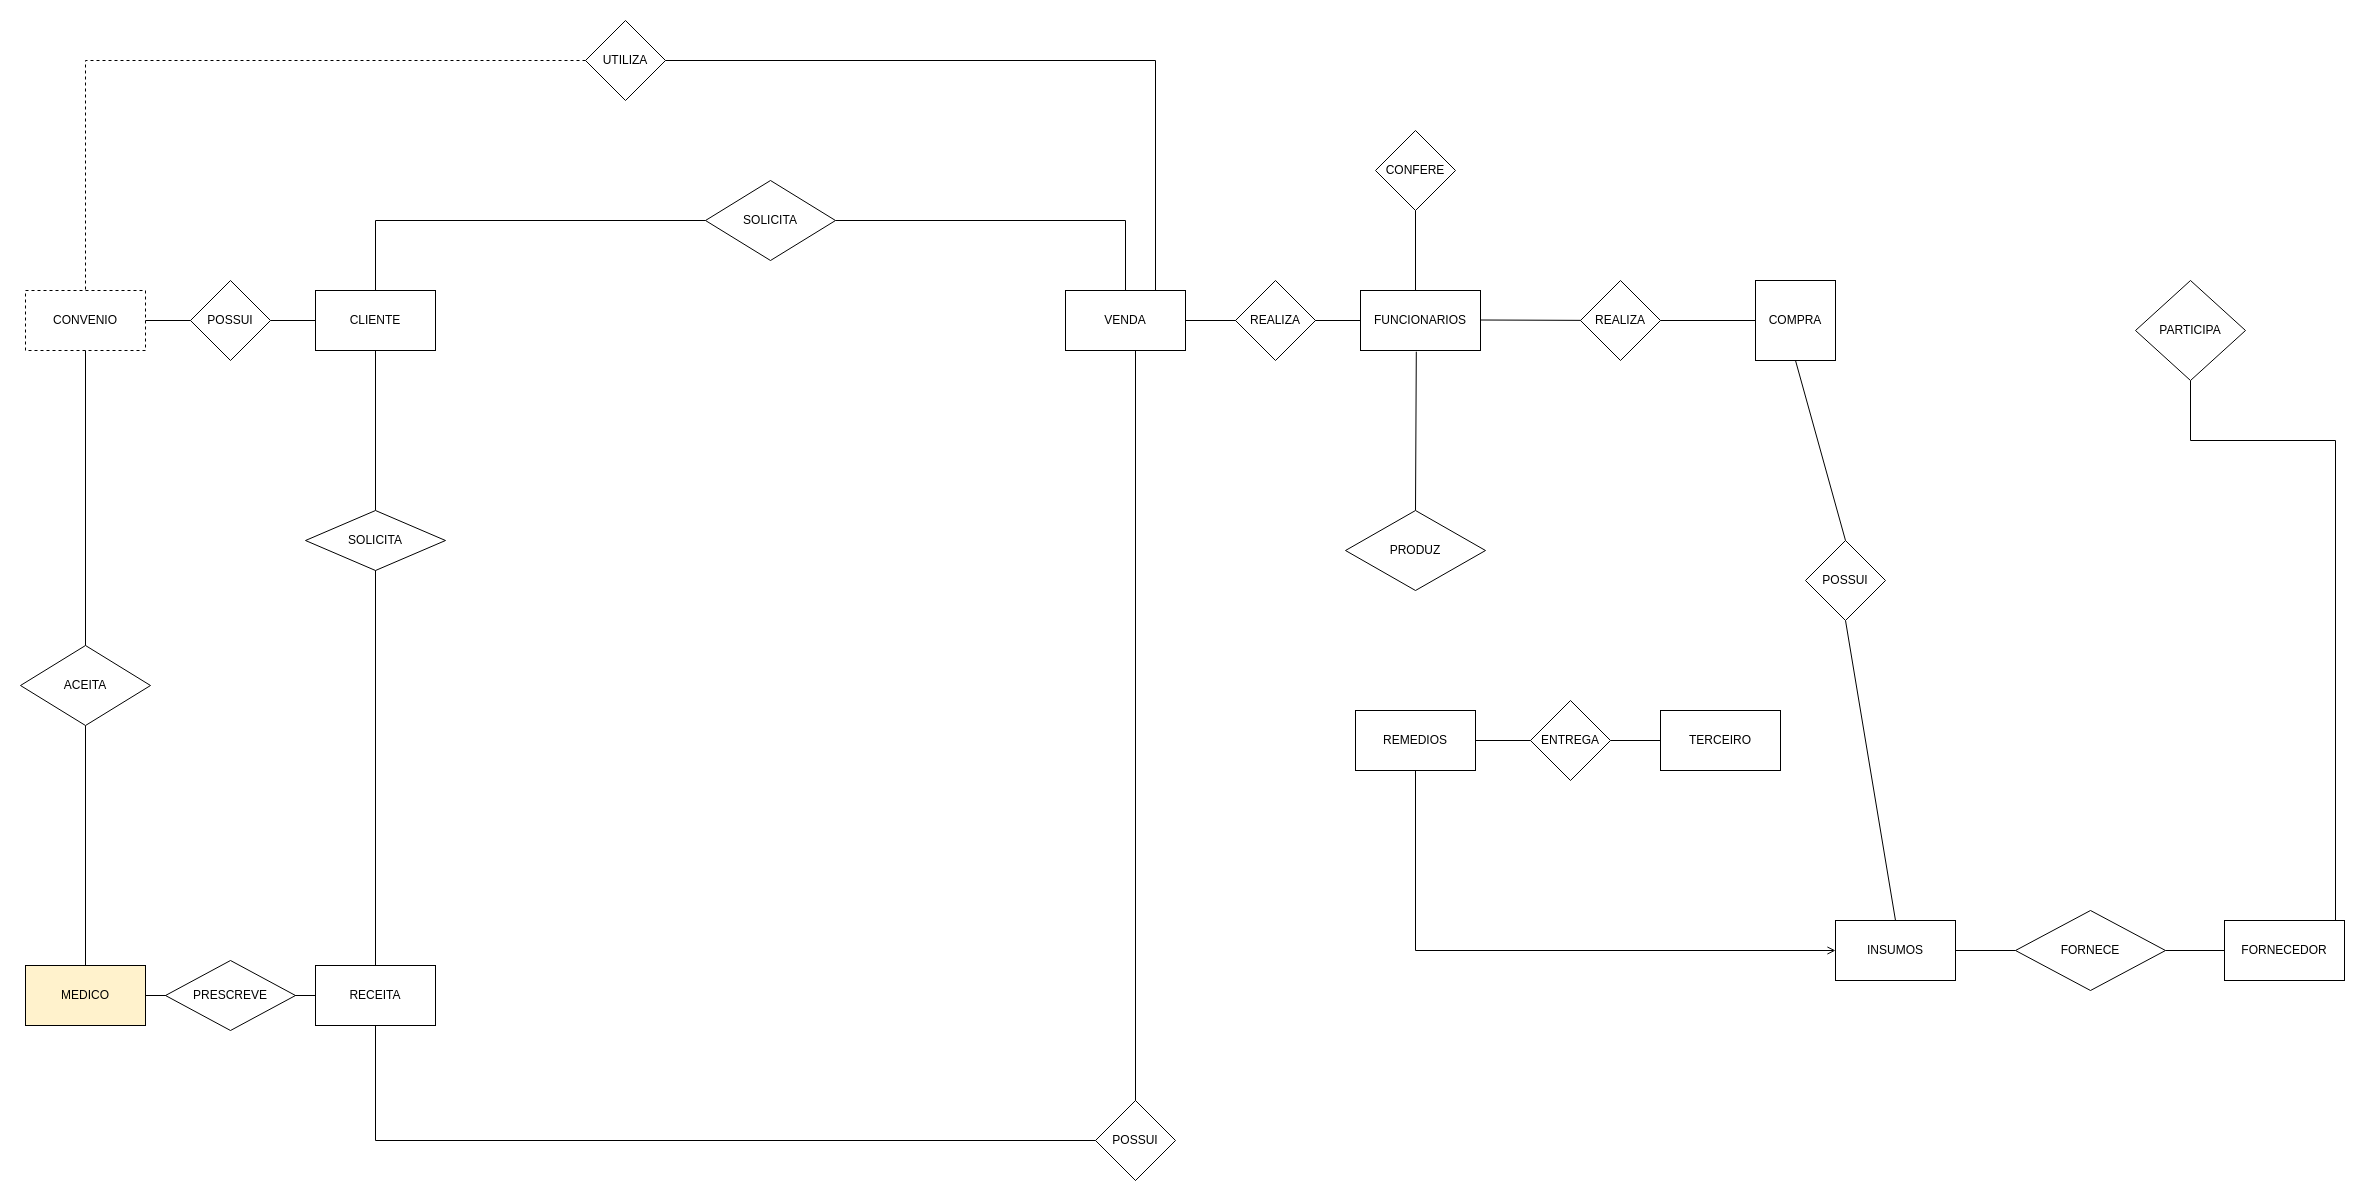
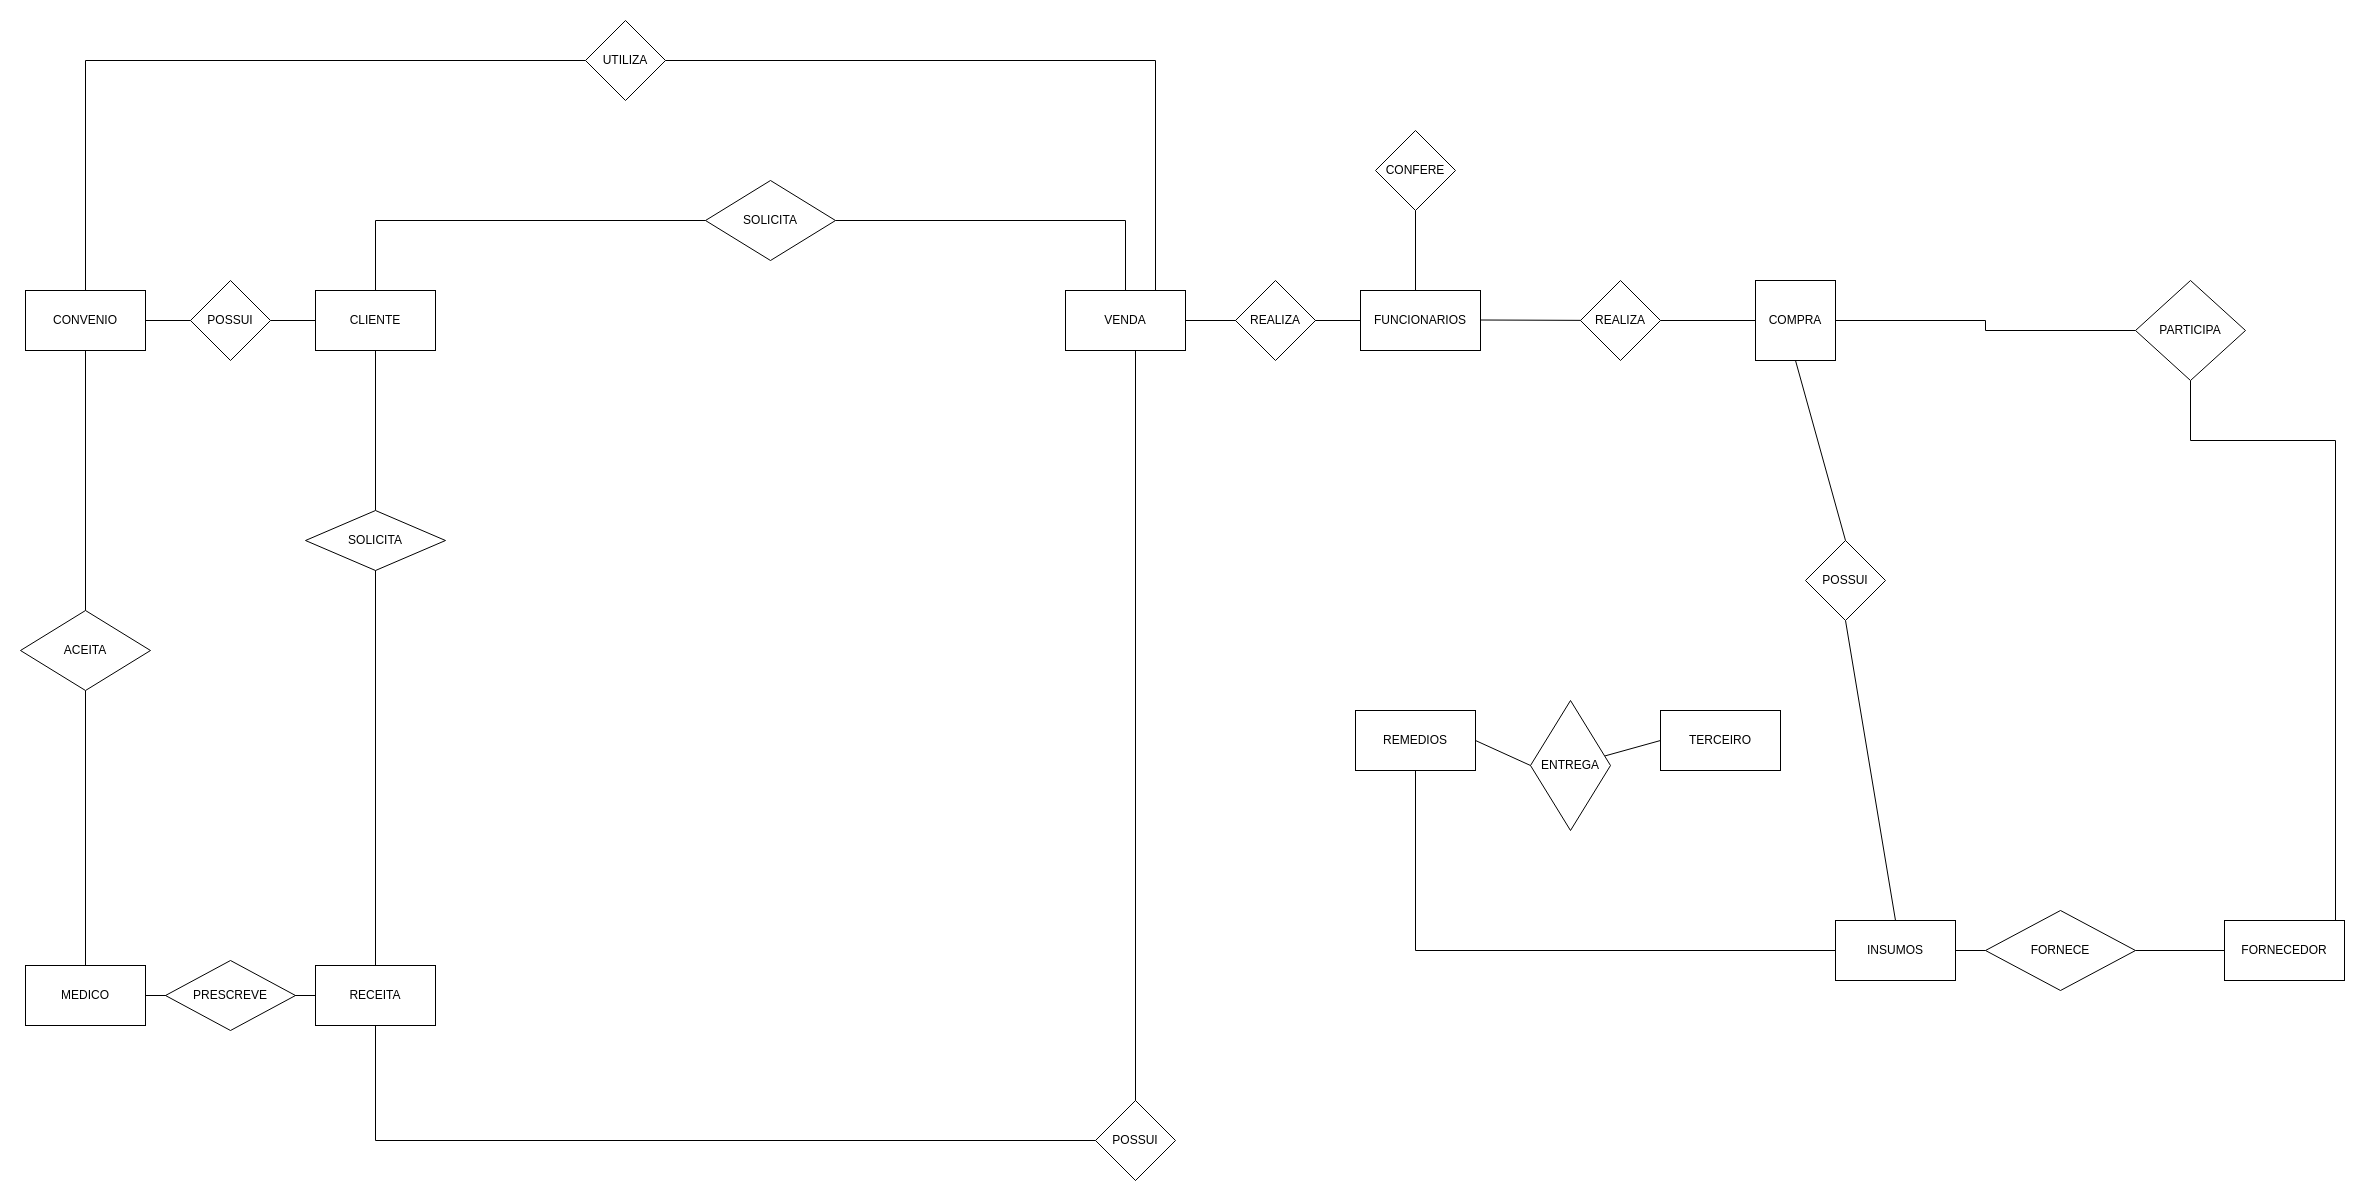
edge "UTILIZA" -- "CONVENIO": style dashed -> solid
node "CONVENIO": style dashed -> solid
edge "COMPRA" -- "PARTICIPA": added
edge "FUNCIONARIOS" -- "PRODUZ": removed
node "PRODUZ": removed
node "ACEITA": moved (86, 686) -> (86, 651)
node "ENTREGA": size 80x80 -> 80x130
edge "REMEDIOS" -> "INSUMOS": arrowhead open -> none
node "FORNECE": moved (2091, 951) -> (2061, 951)
node "MEDICO": fillcolor #fff2cc -> #ffffff
